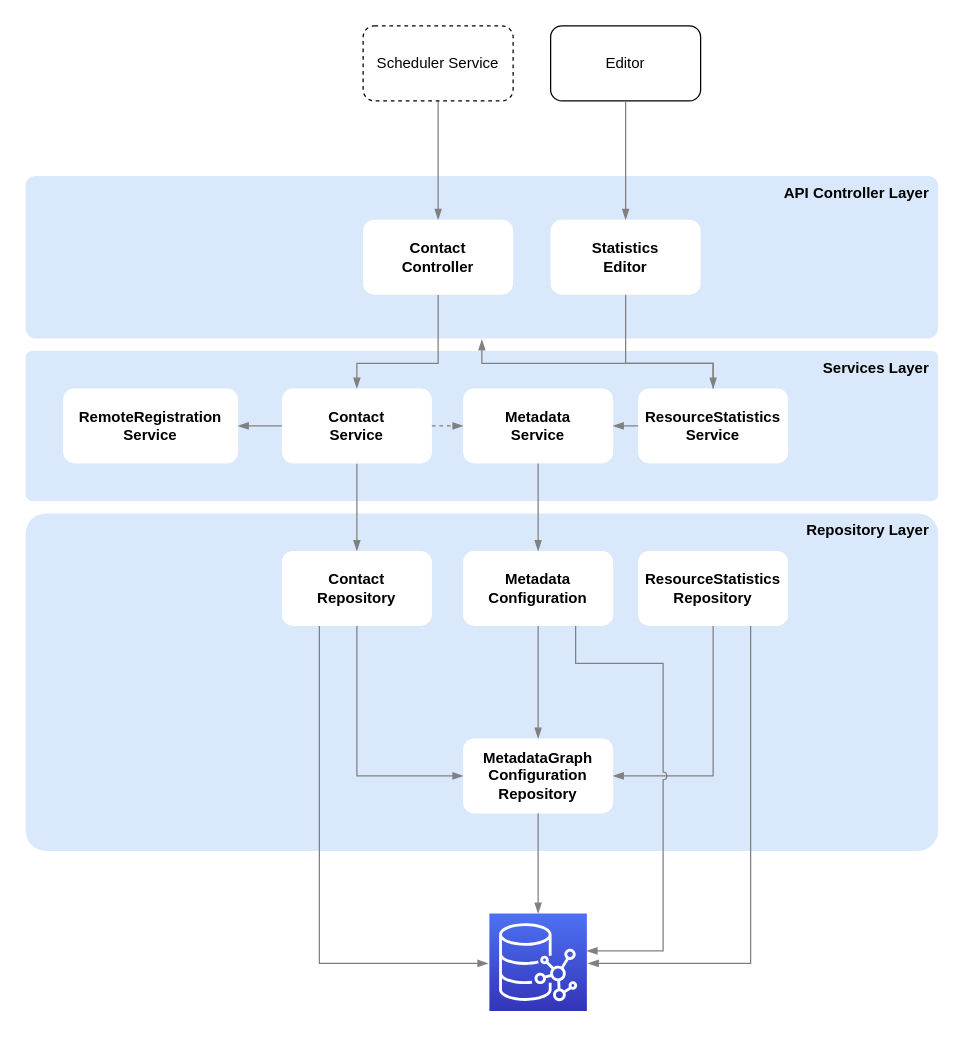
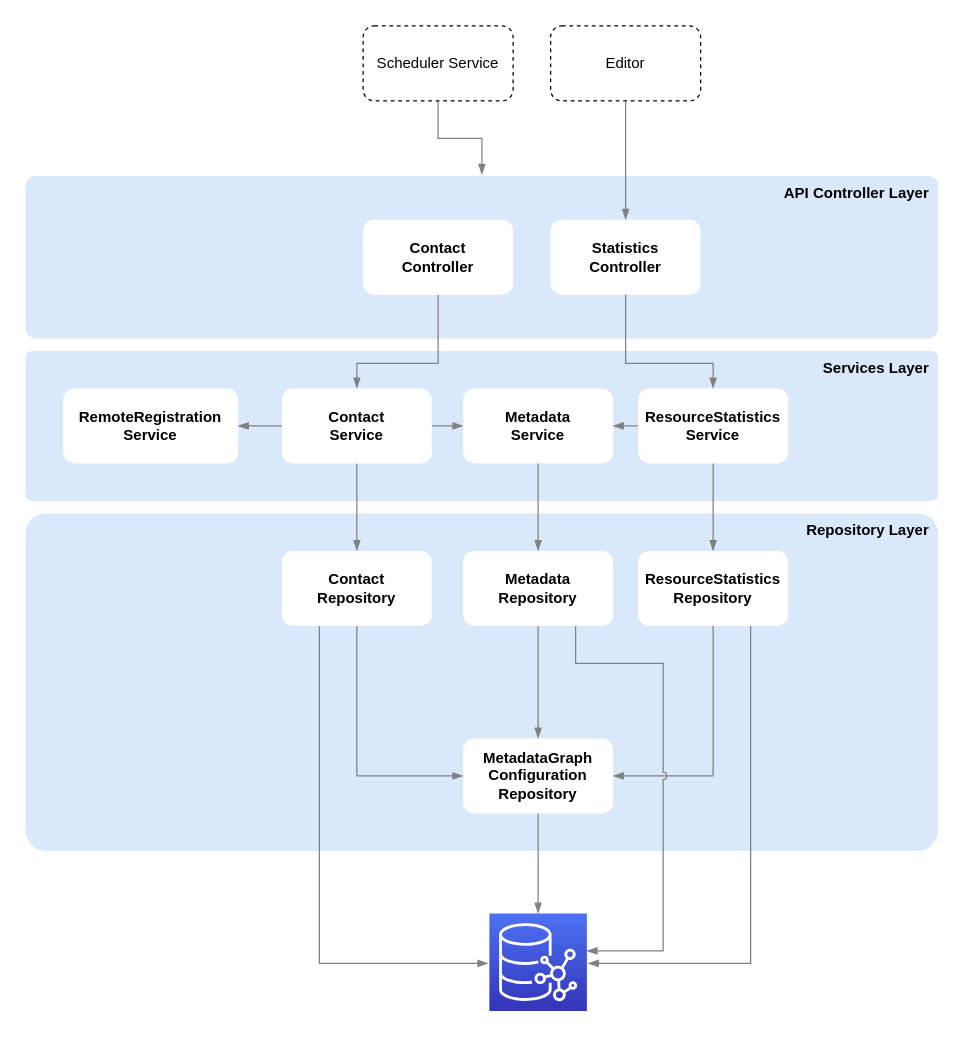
node "Editor": style solid -> dashed
edge "Scheduler Service" -> "Contact Controller": now "Scheduler Service" -> "API Controller Layer"
node "Statistics Editor": label "Statistics Editor" -> "Statistics Controller"
edge "ResourceStatistics Service" -> "API Controller Layer": now "ResourceStatistics Service" -> "ResourceStatistics Repository"
edge "Contact Service" -> "Metadata Service": style dashed -> solid
node "Metadata Configuration": label "Metadata Configuration" -> "Metadata Repository"
